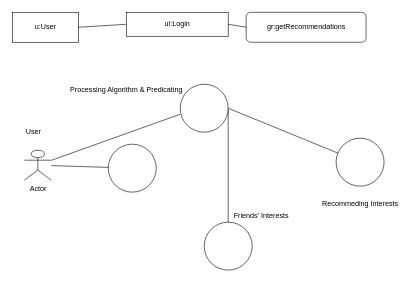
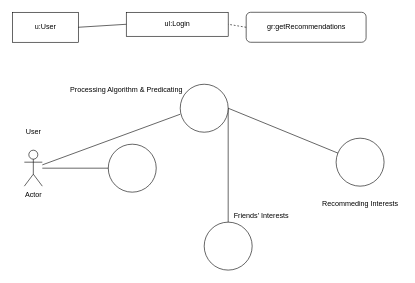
edge "ul:Login" -- "gr:getRecommendations": style solid -> dashed
node "Actor": size 27x30 -> 18x36
